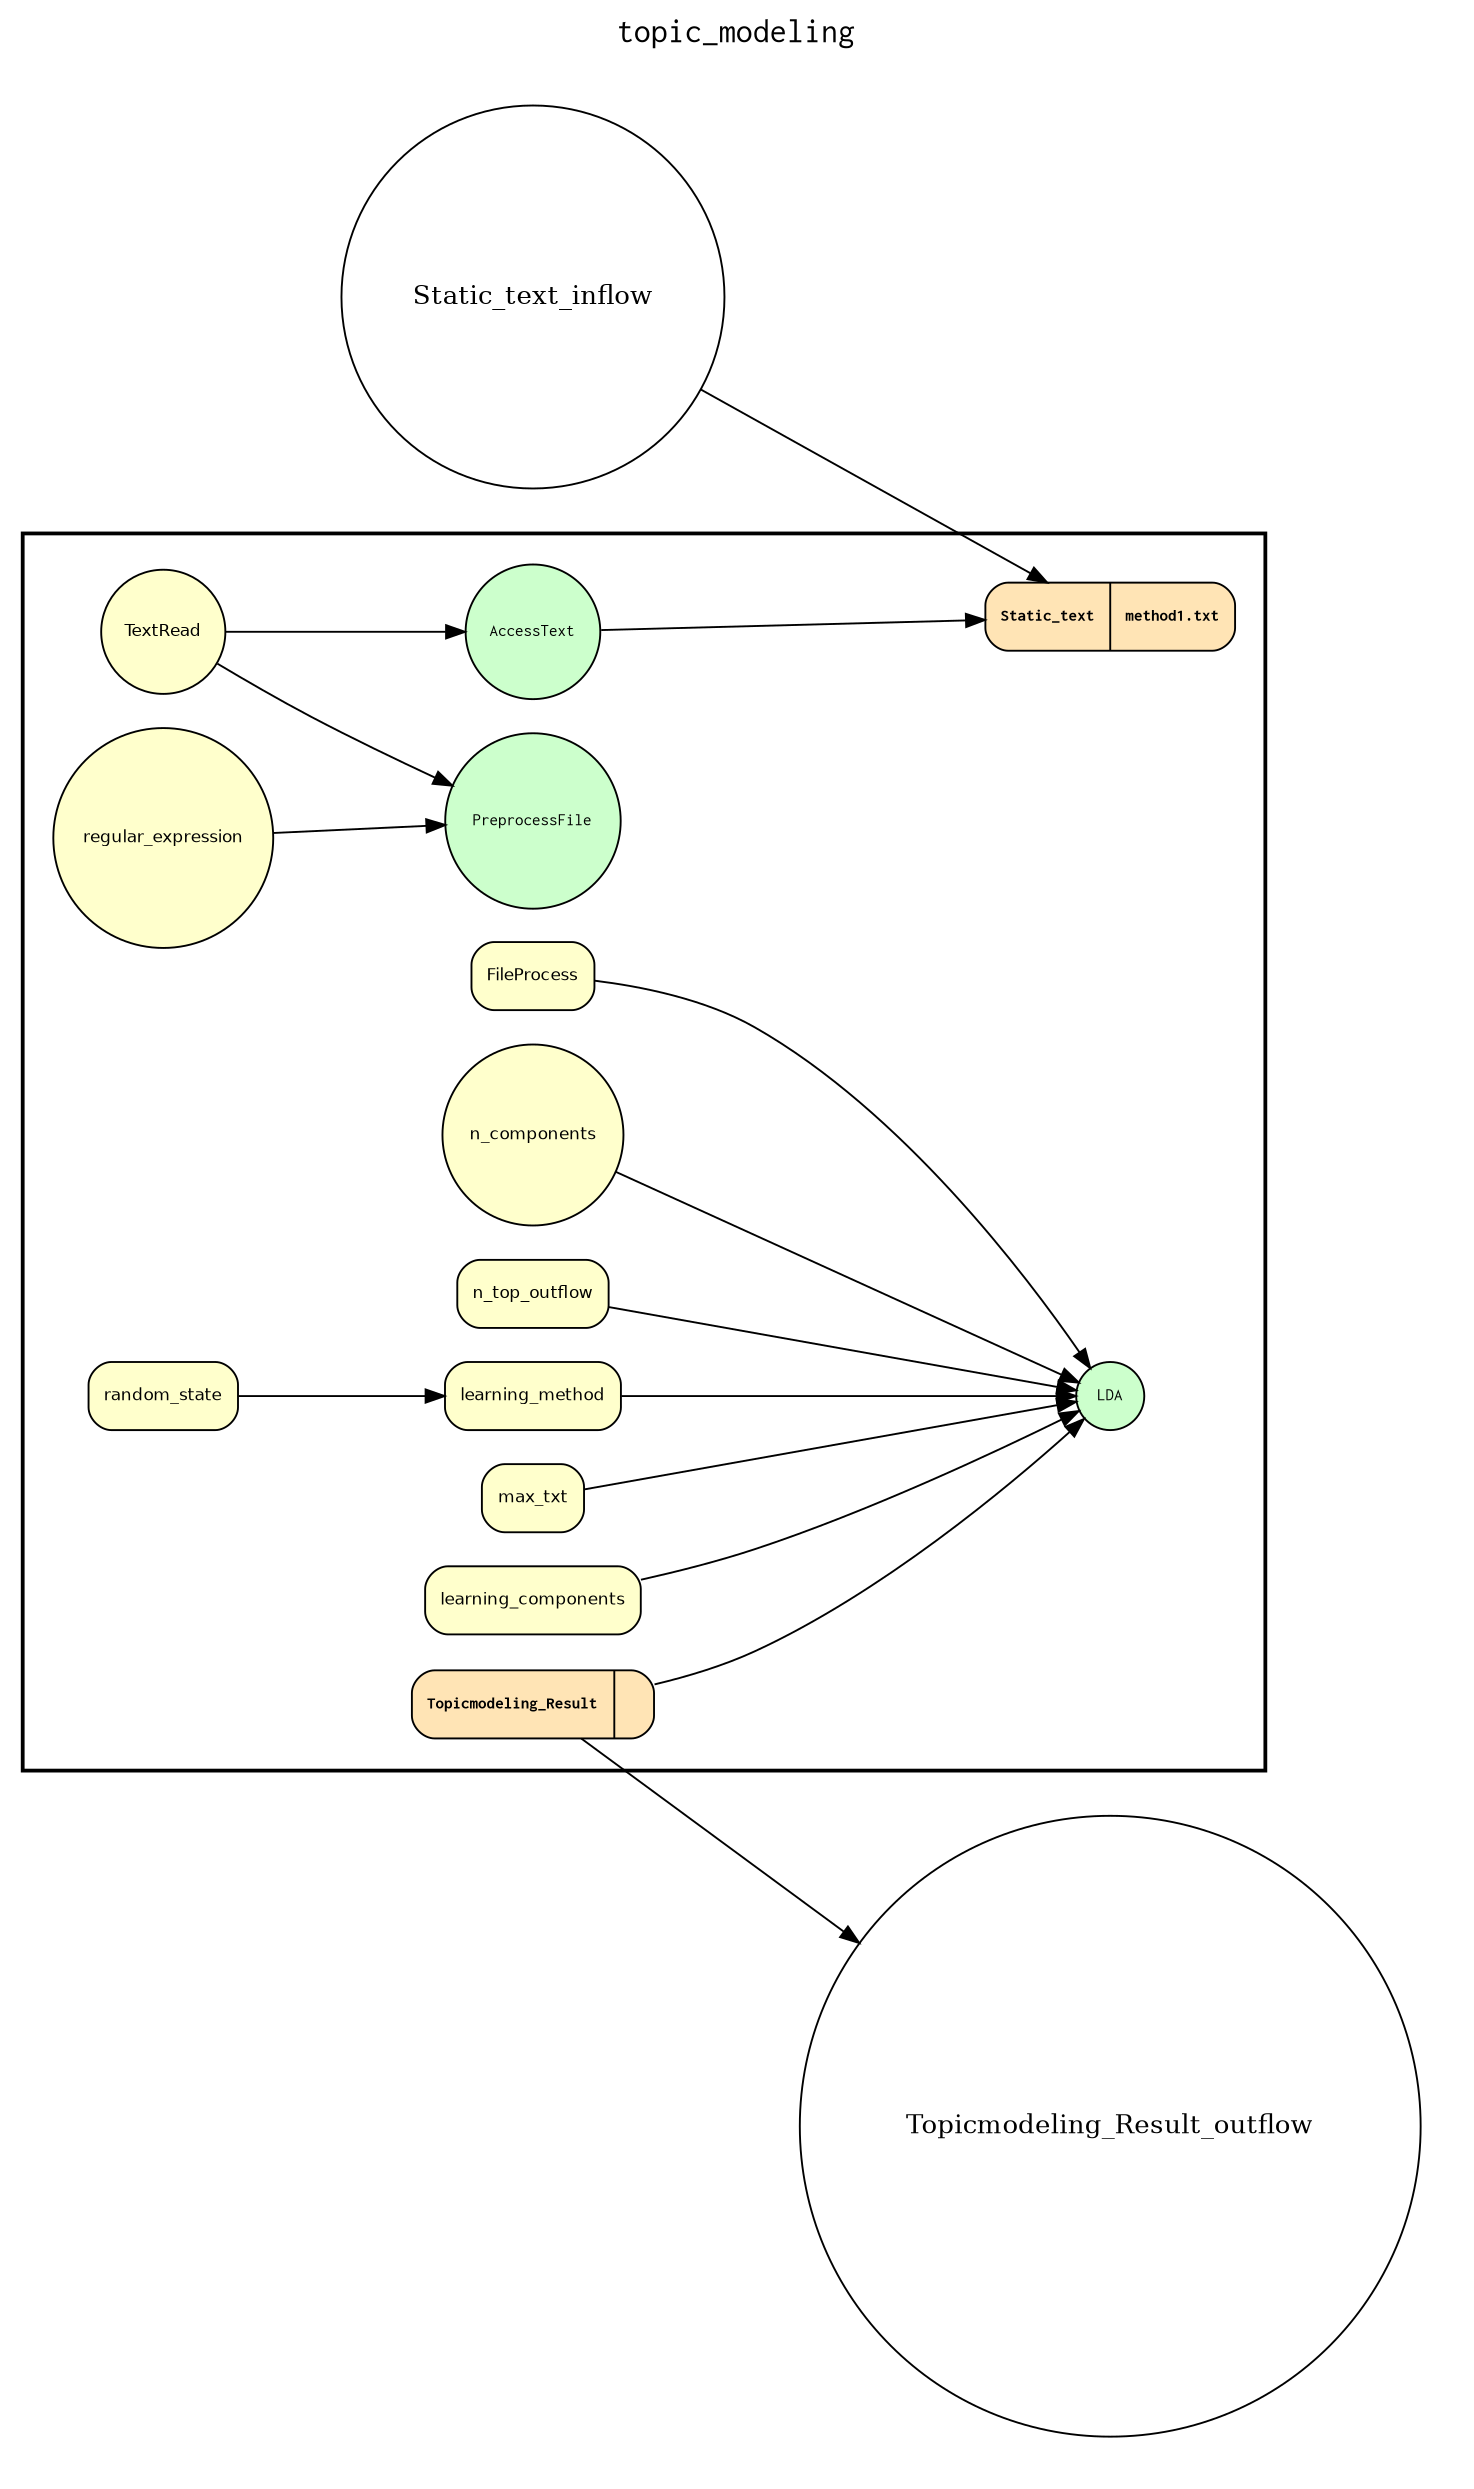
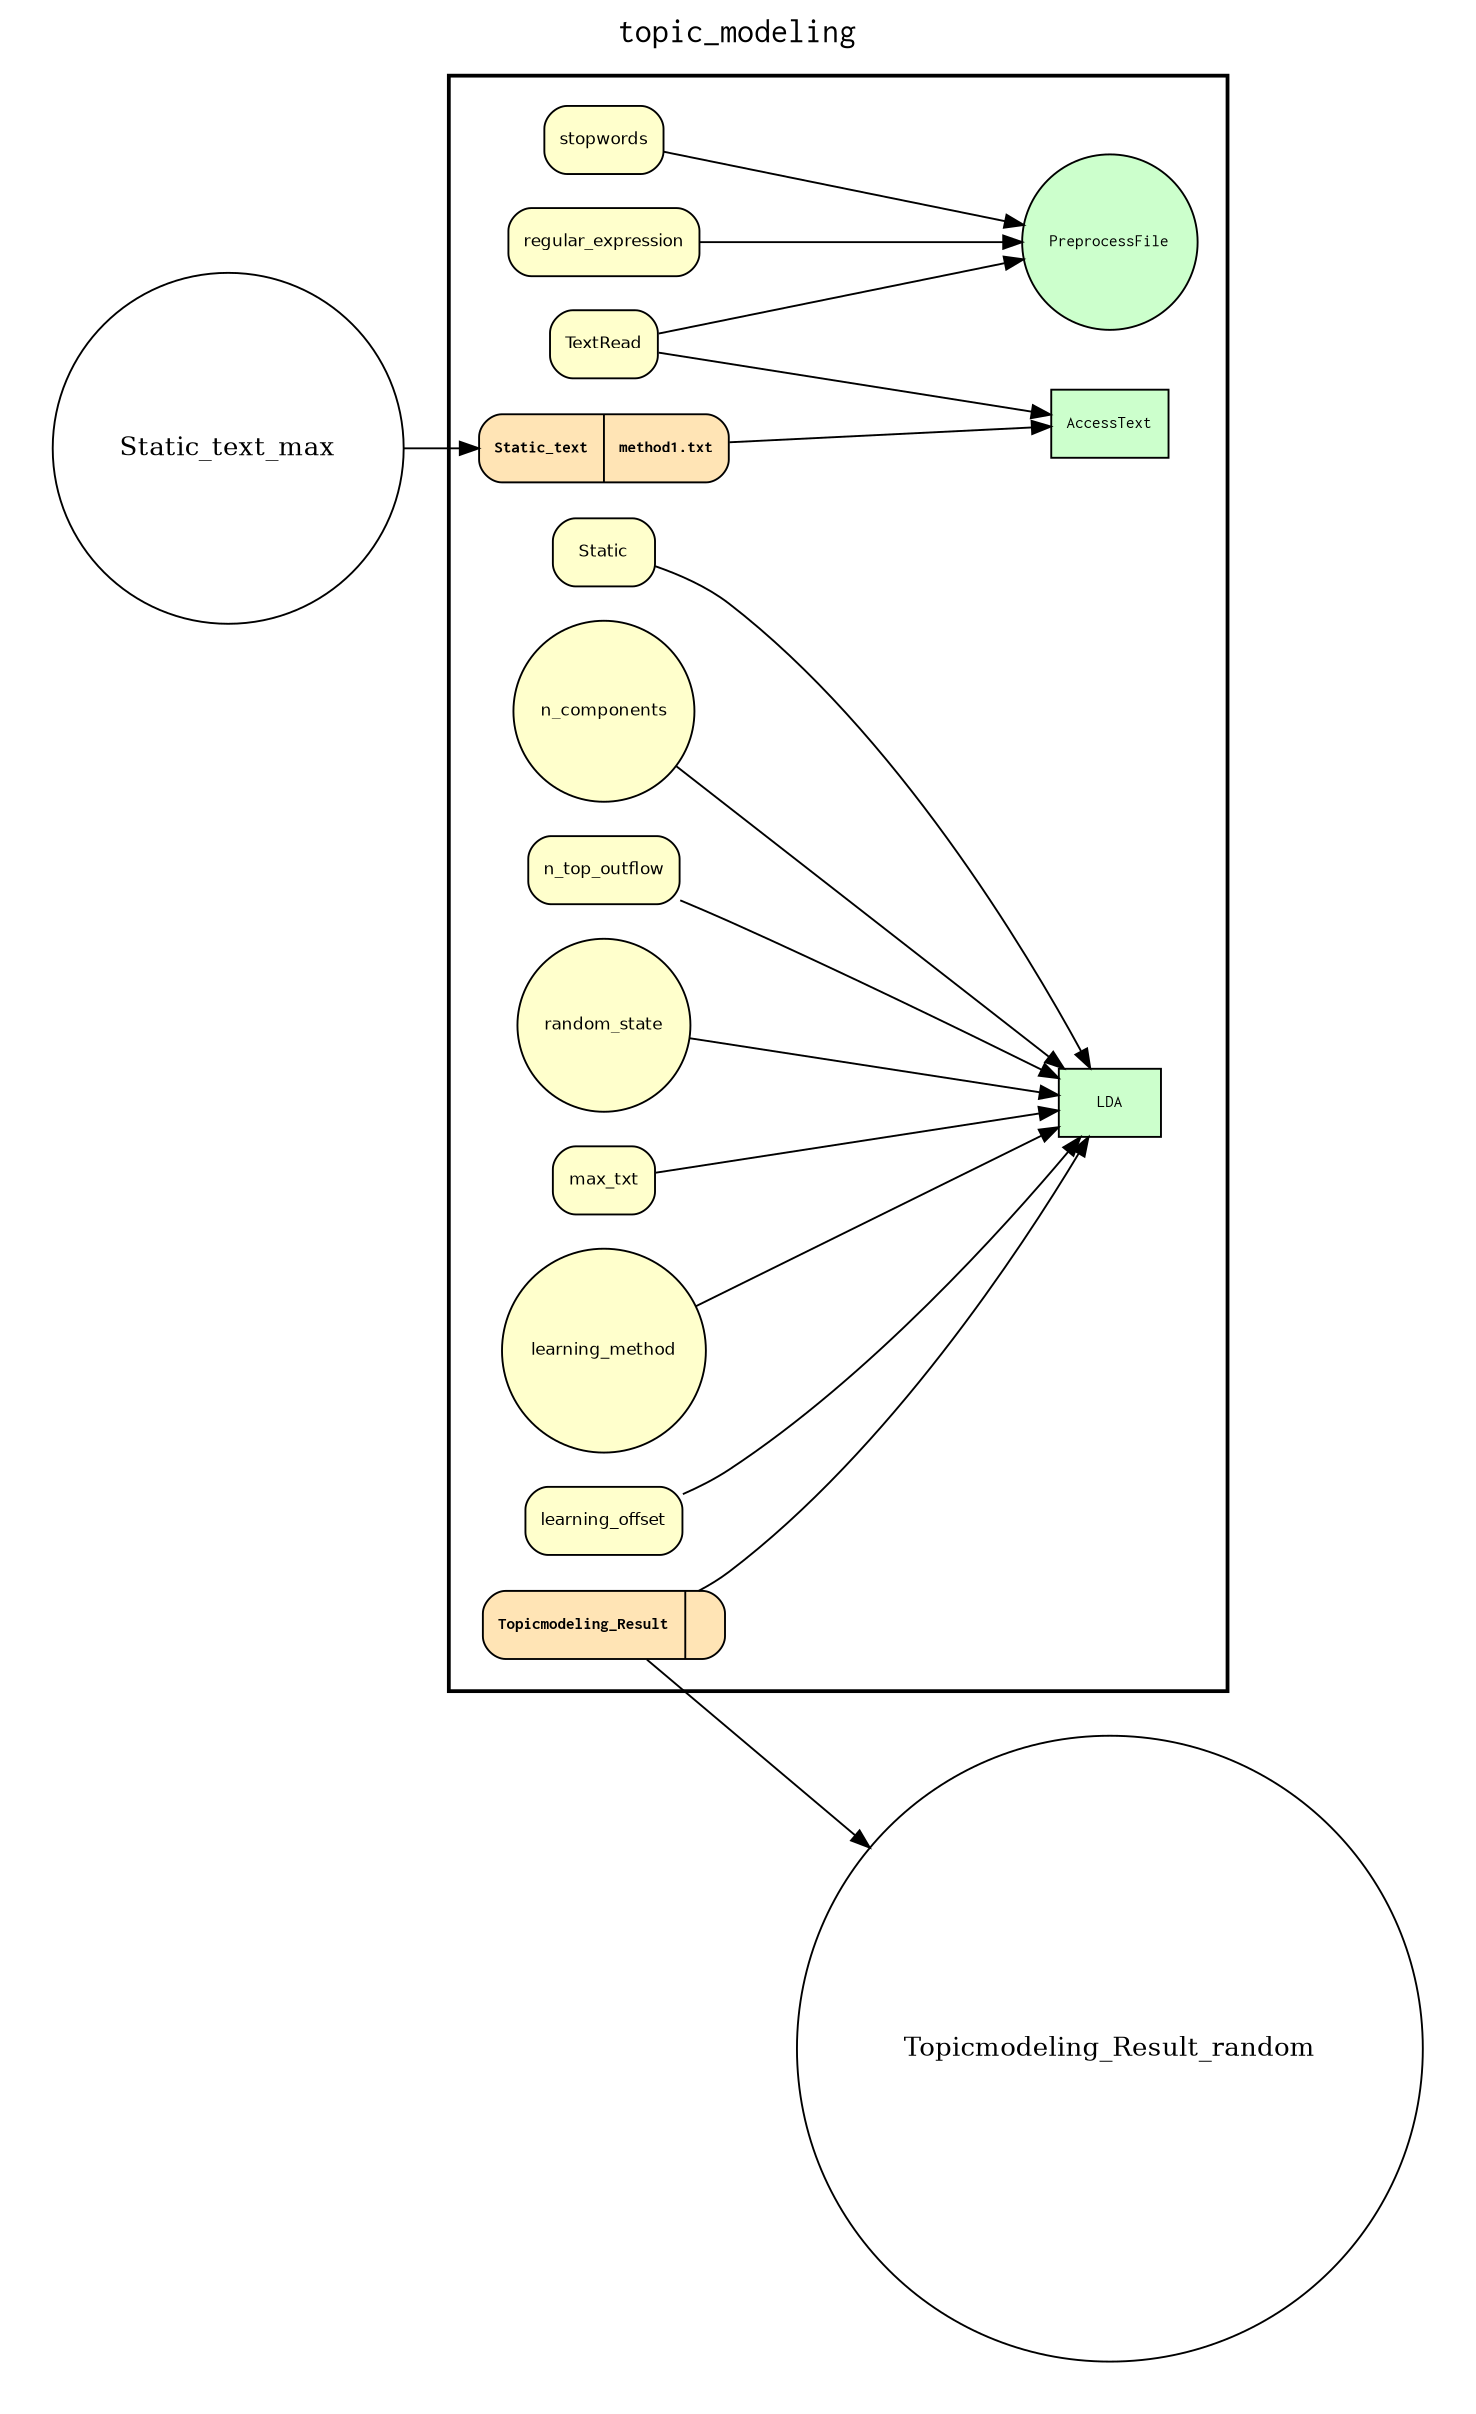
node "stopwords": added
node "Static_text_inflow": label "Static_text_inflow" -> "Static_text_max"
edge "AccessText" -> "Static_text": reversed
node "TextRead": shape circle -> box
node "AccessText": shape circle -> box
node "regular_expression": shape circle -> box
node "FileProcess": label "FileProcess" -> "Static"
node "random_state": shape box -> circle
edge "random_state" -> "learning_method": now "random_state" -> "LDA"
node "learning_method": shape box -> circle
node "LDA": shape circle -> box
node "learning_components": label "learning_components" -> "learning_offset"
node "Topicmodeling_Result_outflow": label "Topicmodeling_Result_outflow" -> "Topicmodeling_Result_random"
